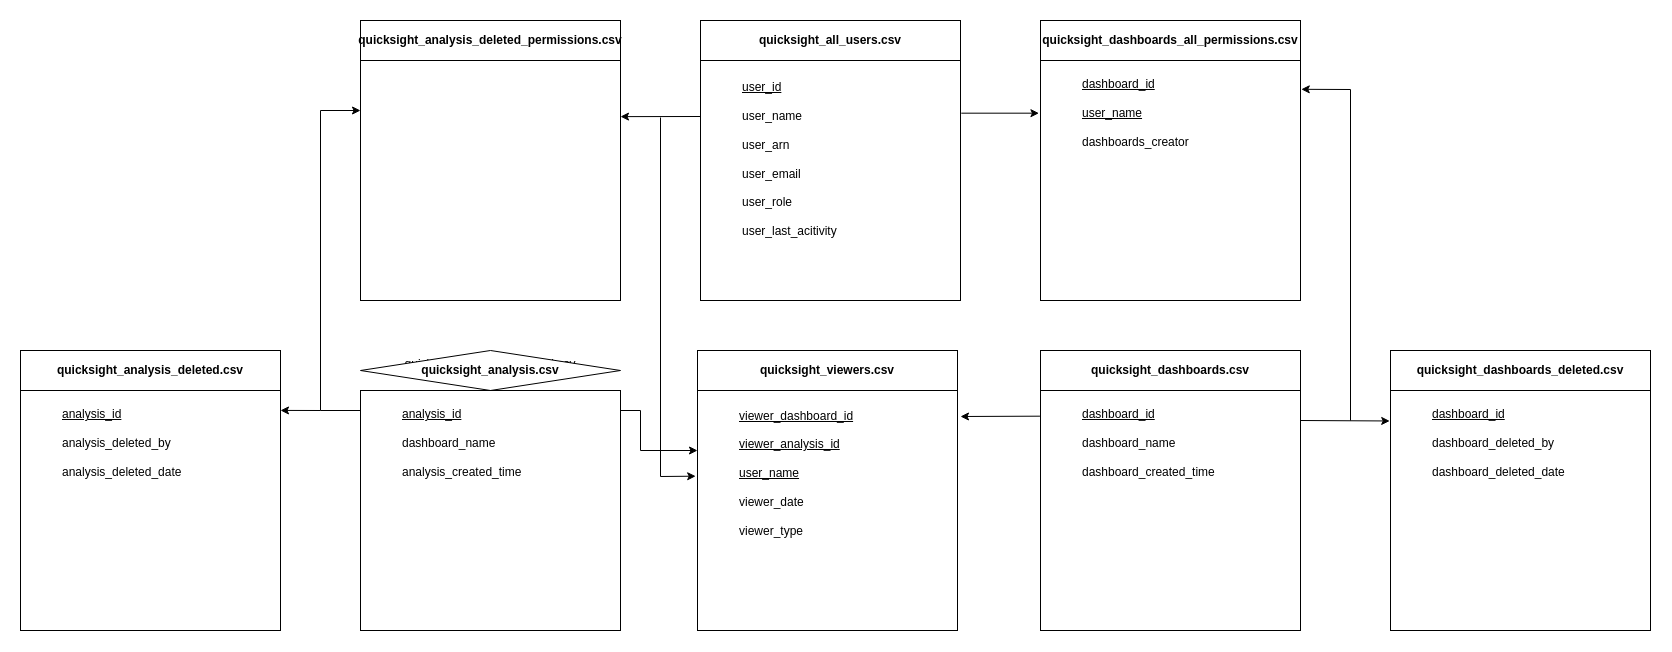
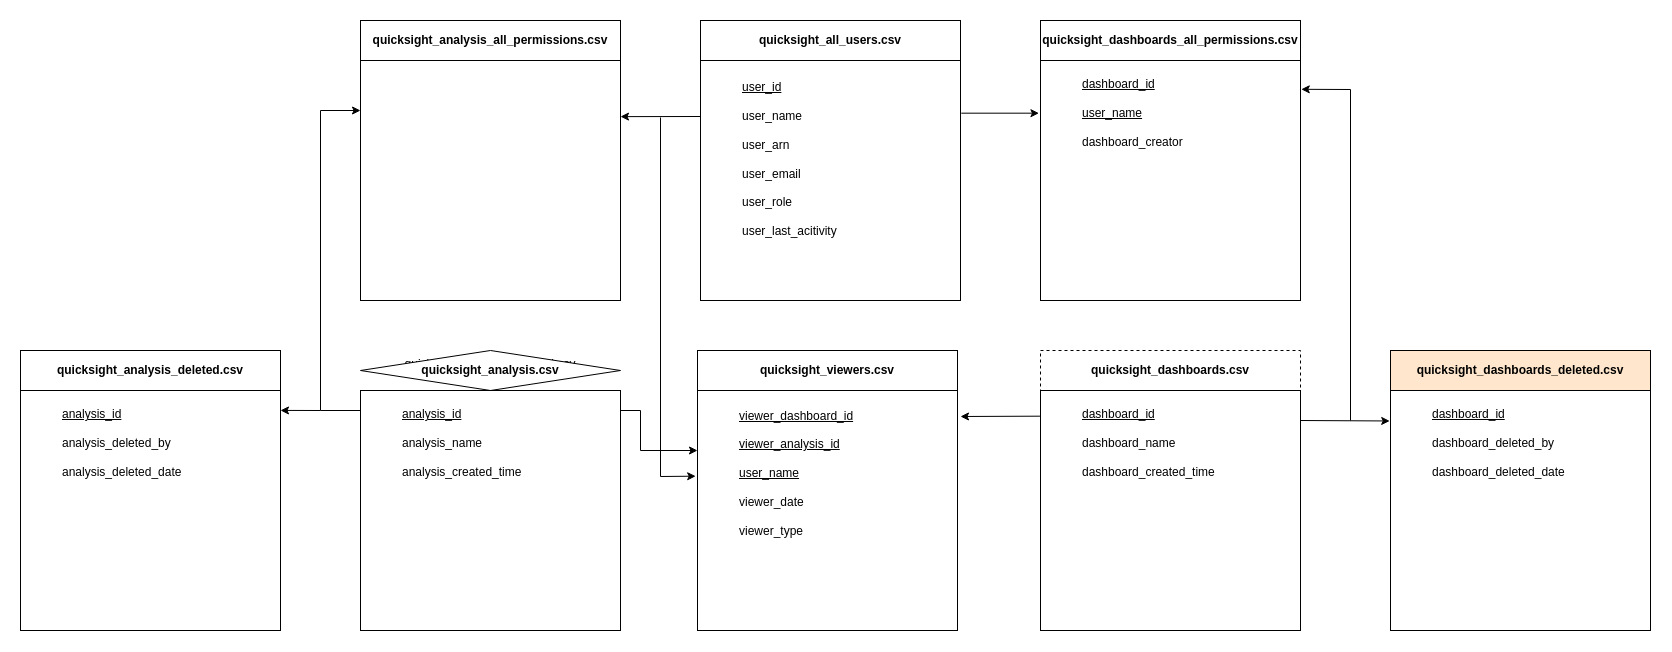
node "quicksight_analysis_deleted_permissions.csv": label "quicksight_analysis_deleted_permissions.csv" -> "quicksight_analysis_all_permissions.csv"
node "dashboard_id user_name dashboards_creator": label "dashboard_id user_name dashboards_creator" -> "dashboard_id user_name dashboard_creator"
node "quicksight_dashboards.csv": style solid -> dashed
node "quicksight_dashboards_deleted.csv": fillcolor #ffffff -> #ffe6cc
node "analysis_id dashboard_name analysis_created_time": label "analysis_id dashboard_name analysis_created_time" -> "analysis_id analysis_name analysis_created_time"
